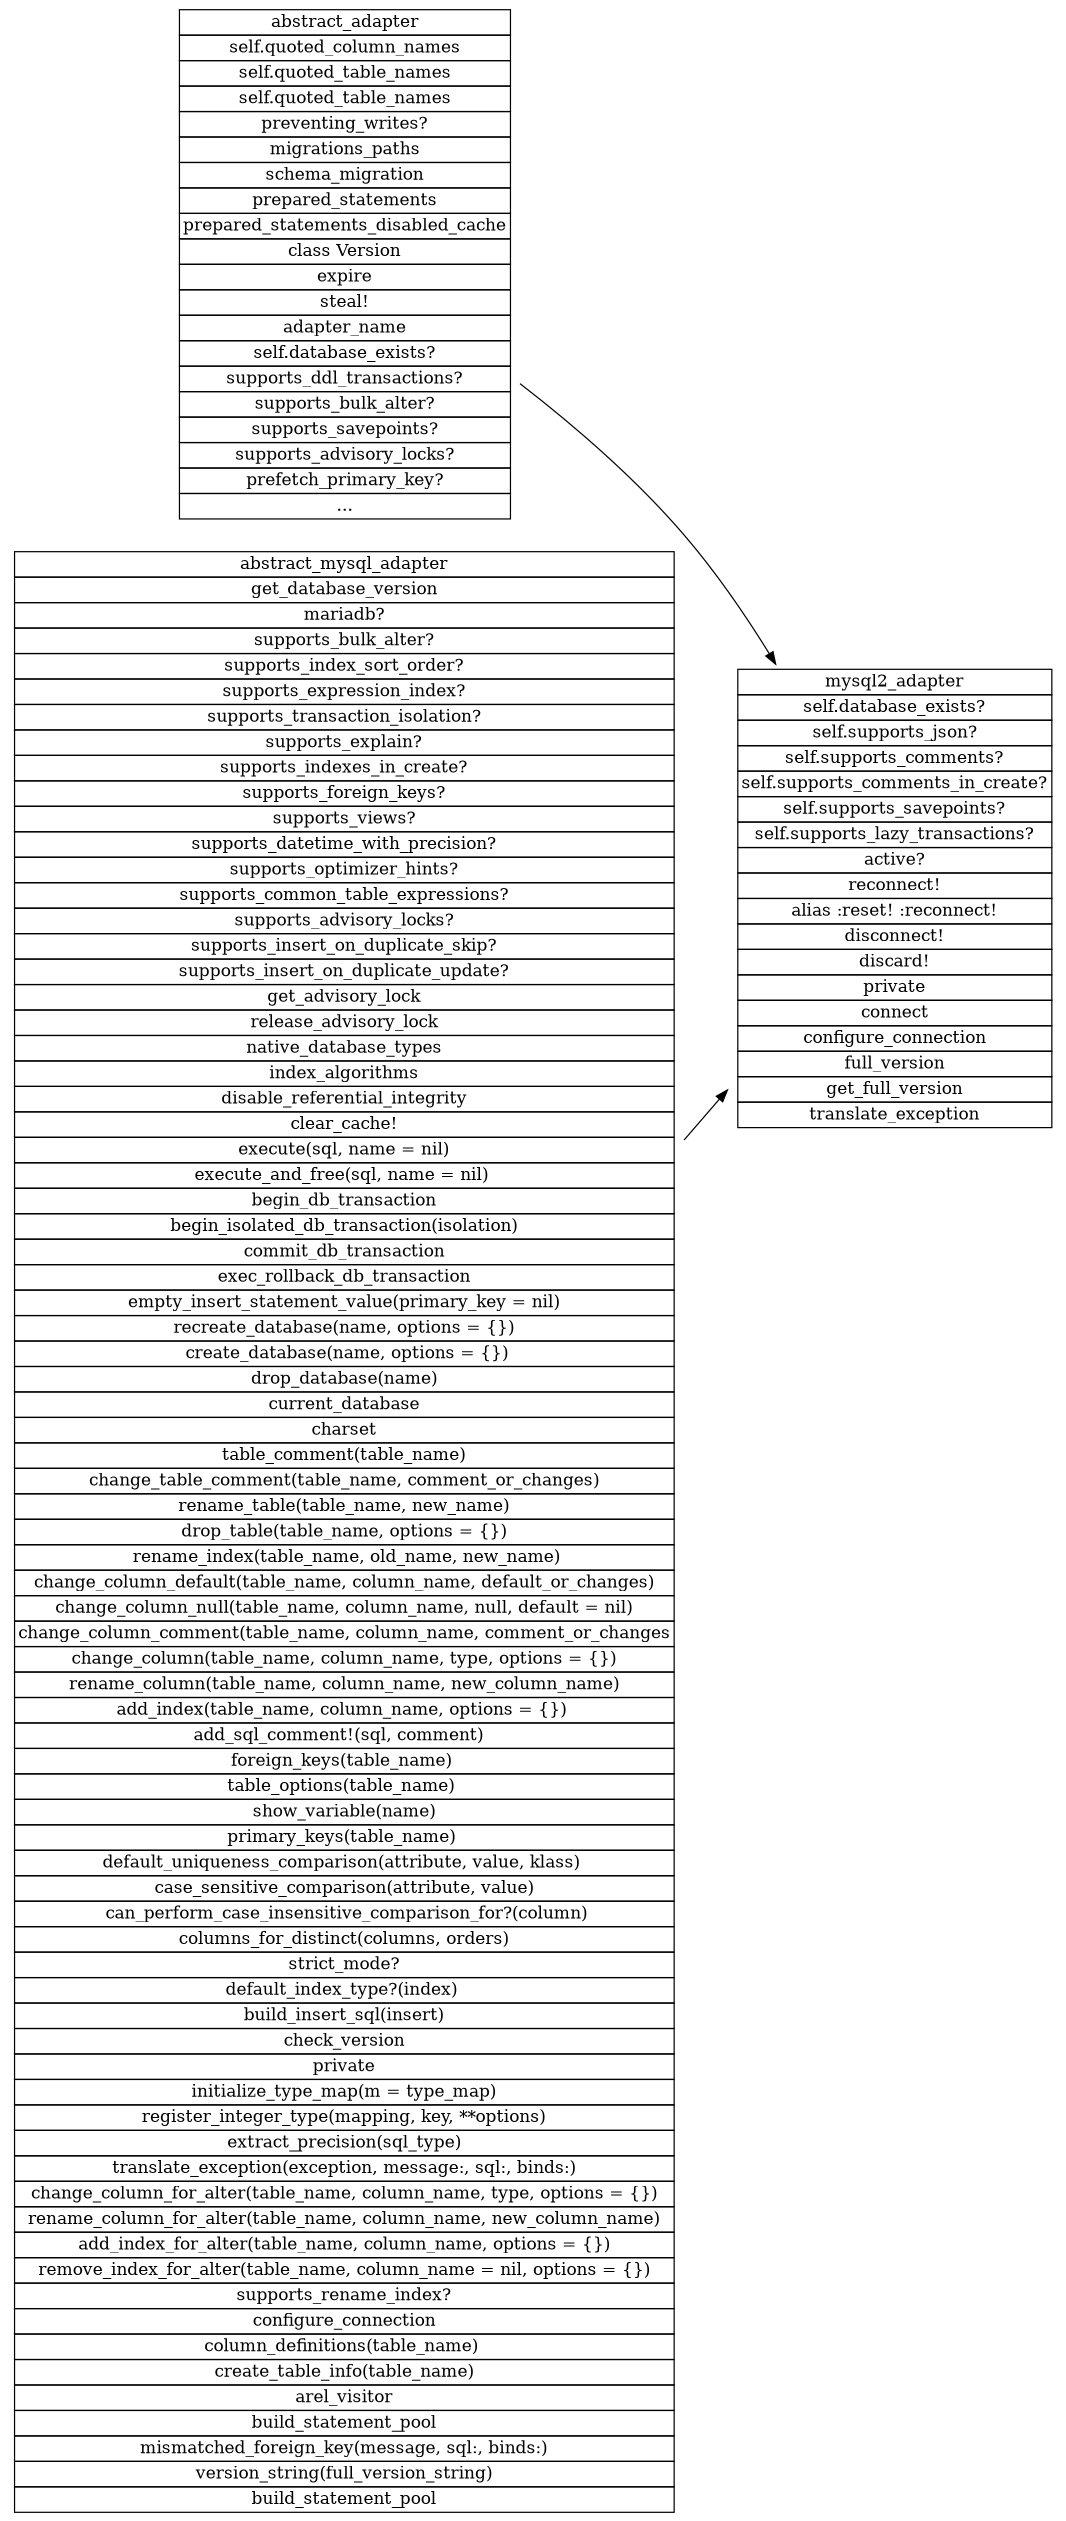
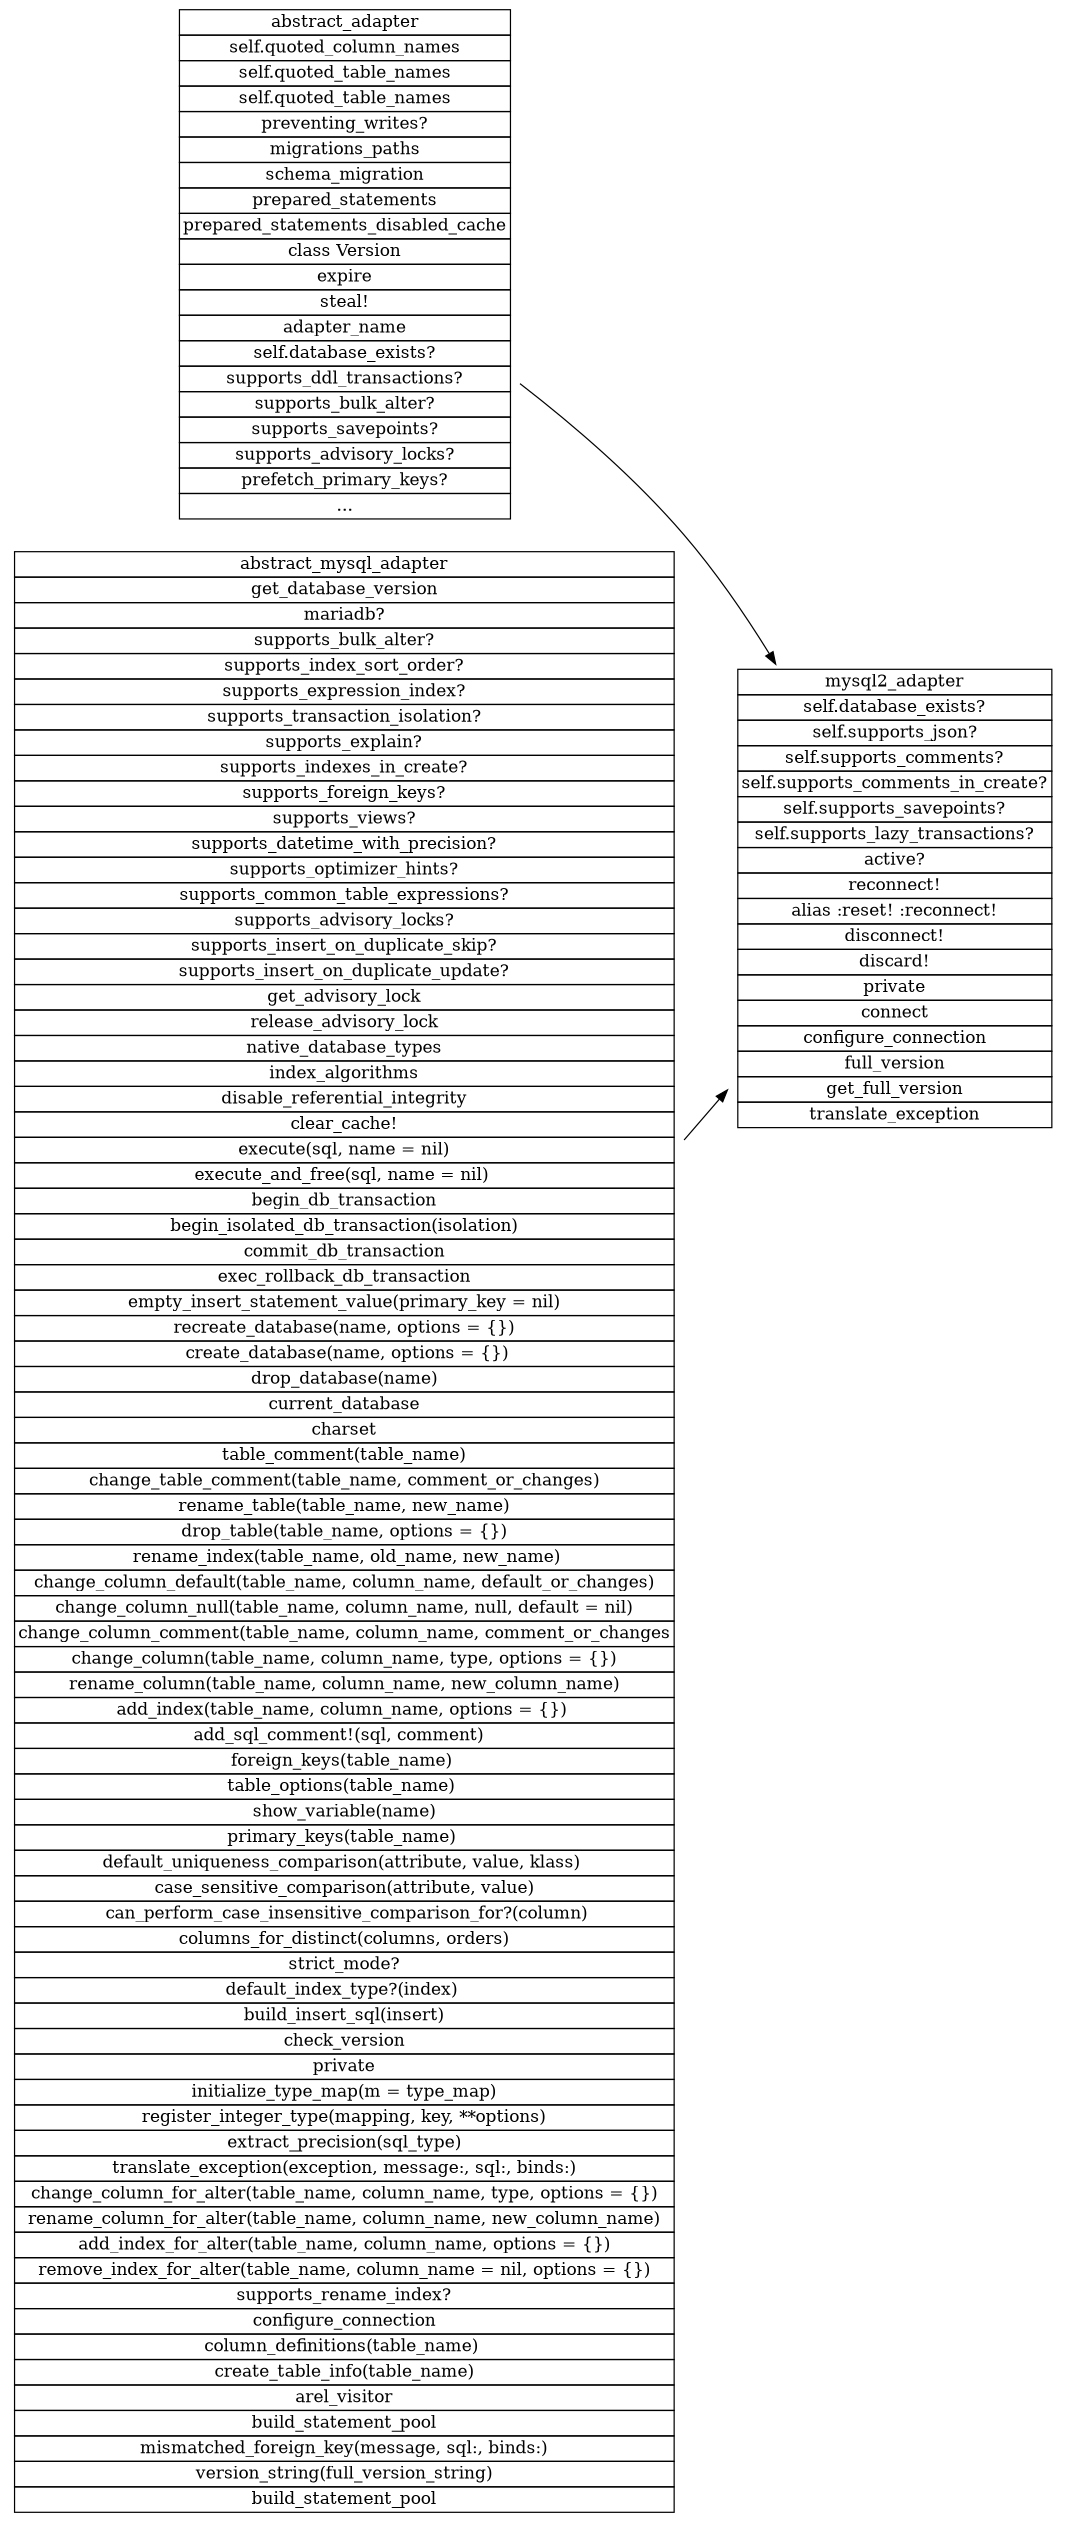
node "abstract_adapter": text "prefetch_primary_key?" -> "prefetch_primary_keys?"
